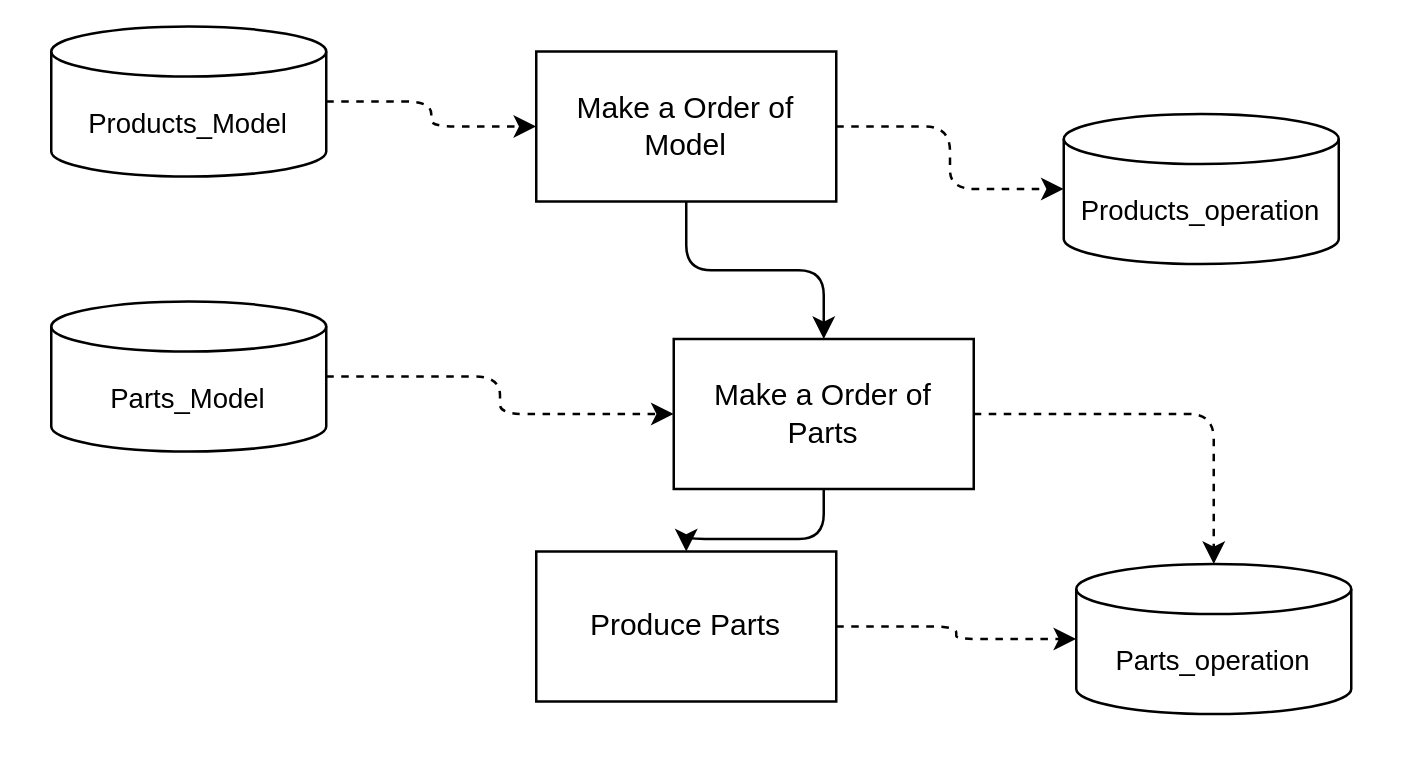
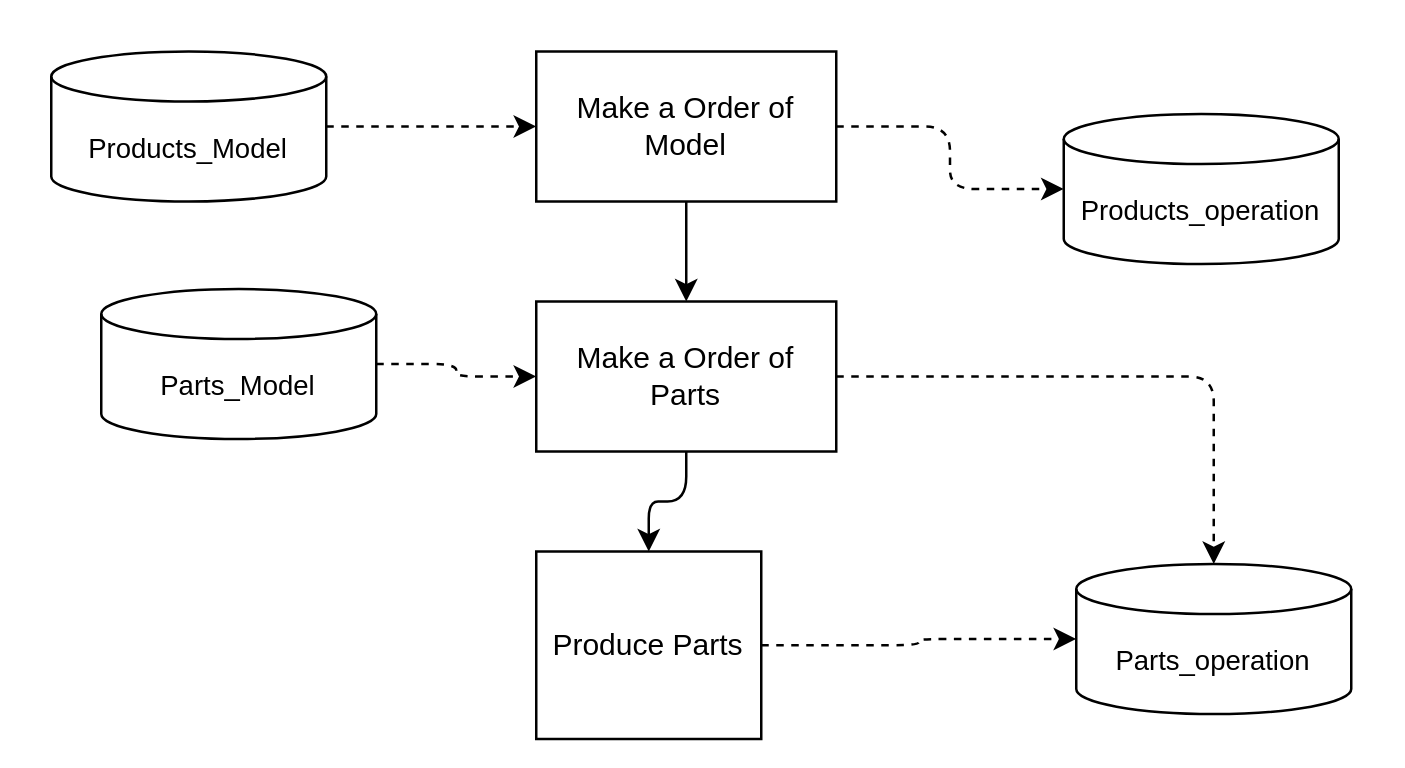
node "Products_Model": moved (189, 101) -> (189, 126)
node "Parts_Model": moved (189, 376) -> (239, 364)
node "Make a Order of Parts": moved (824, 414) -> (686, 376)
node "Produce Parts": size 300x150 -> 225x188
